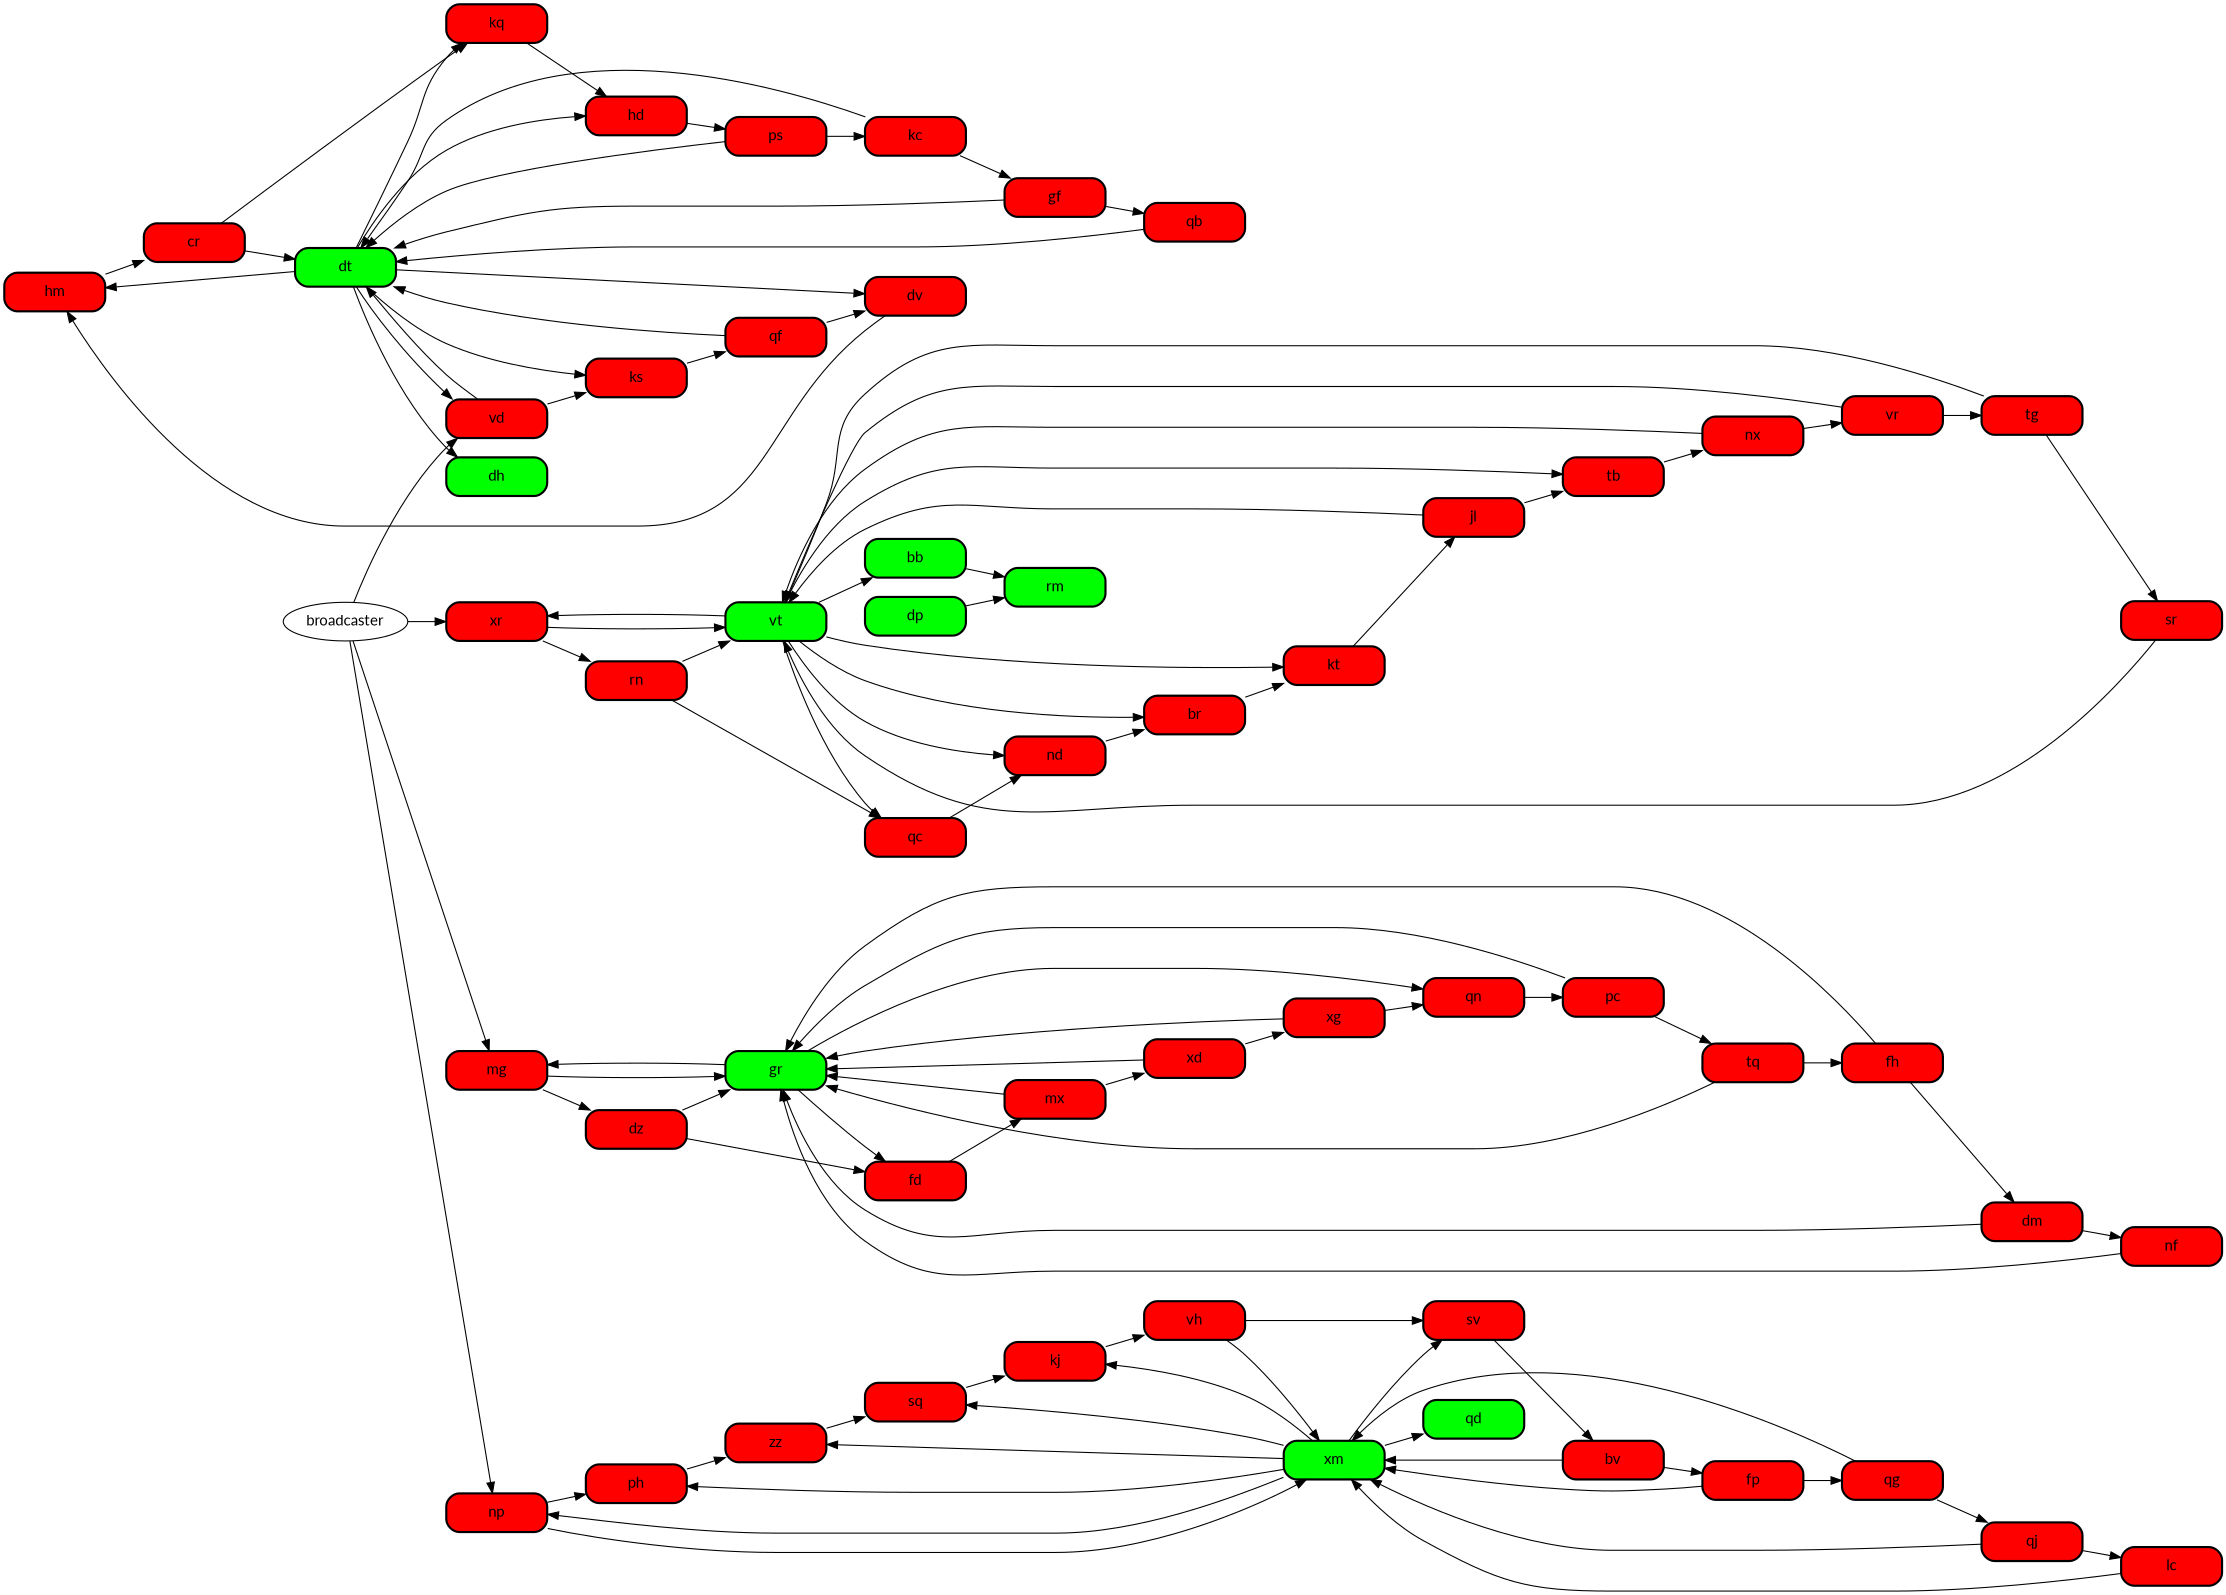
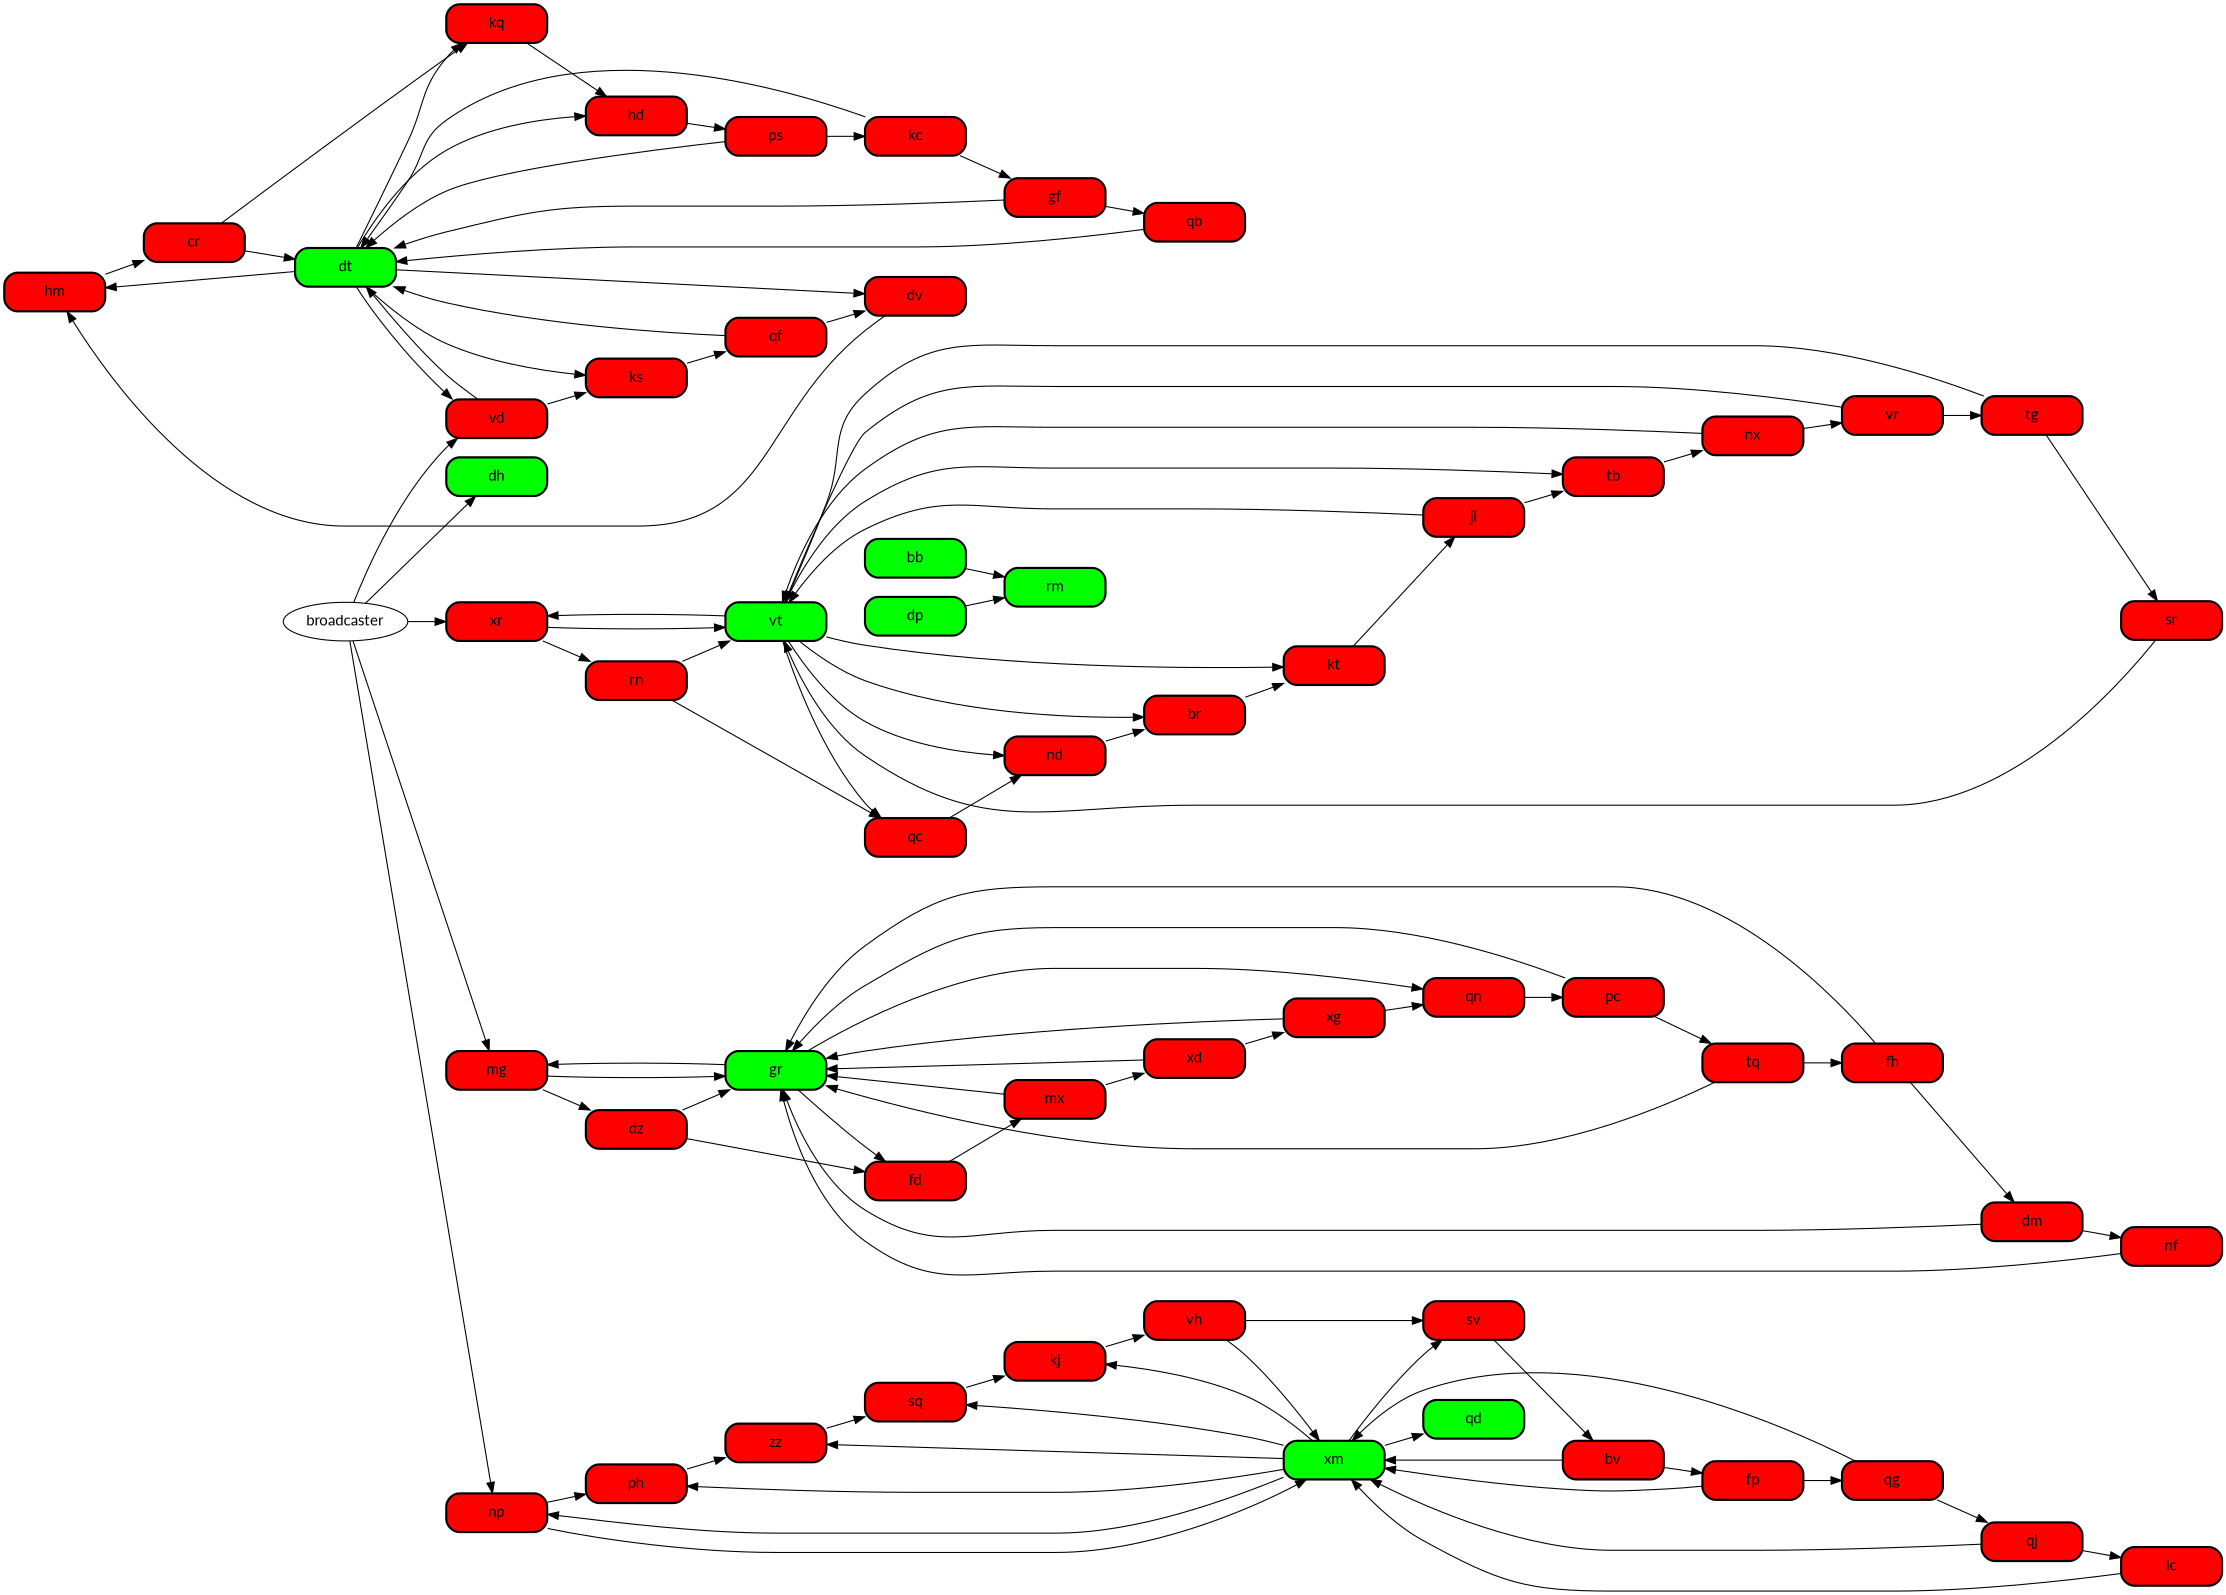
edge "dt" -> "dh": now "broadcaster" -> "dh"
edge "vt" -> "bb": removed
